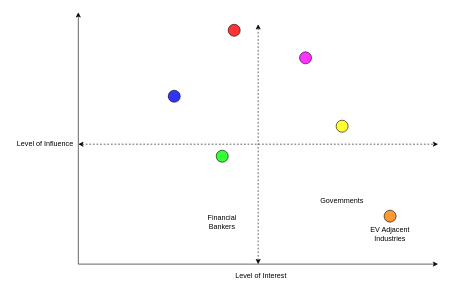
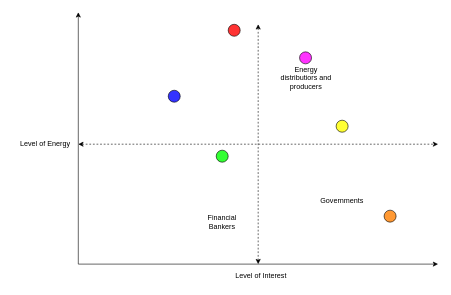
node "Energy distributiors and producers": added
node "Level of Influence": label "Level of Influence" -> "Level of Energy"
node "EV Adjacent Industries": removed
